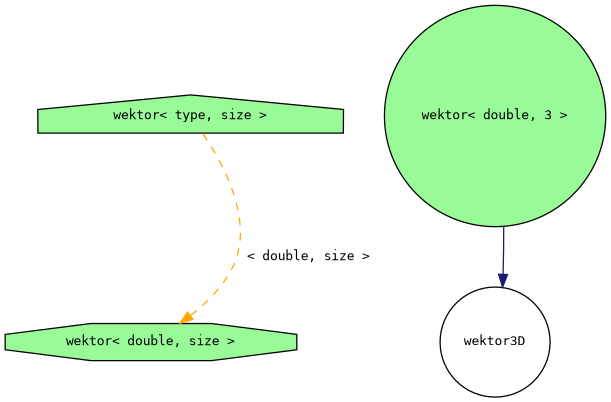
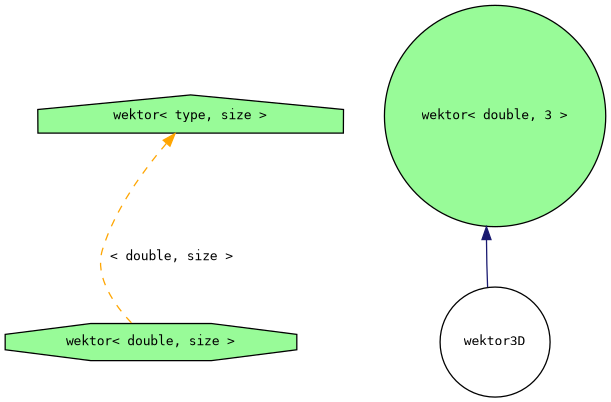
edge "wektor< type, size >" -> "wektor< double, size >": reversed
edge "wektor< double, 3 >" -> "wektor3D": reversed
